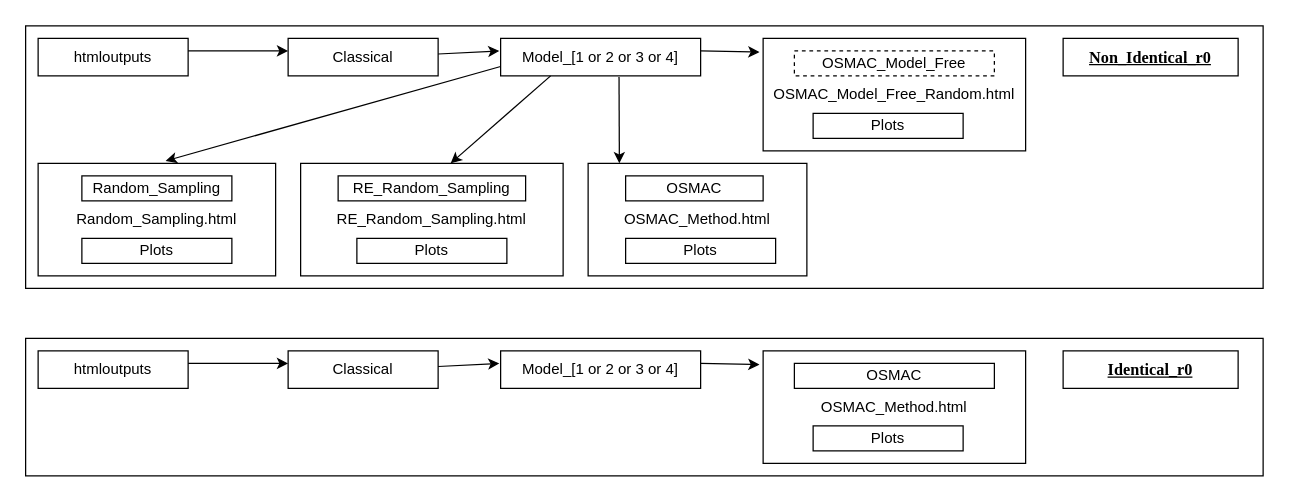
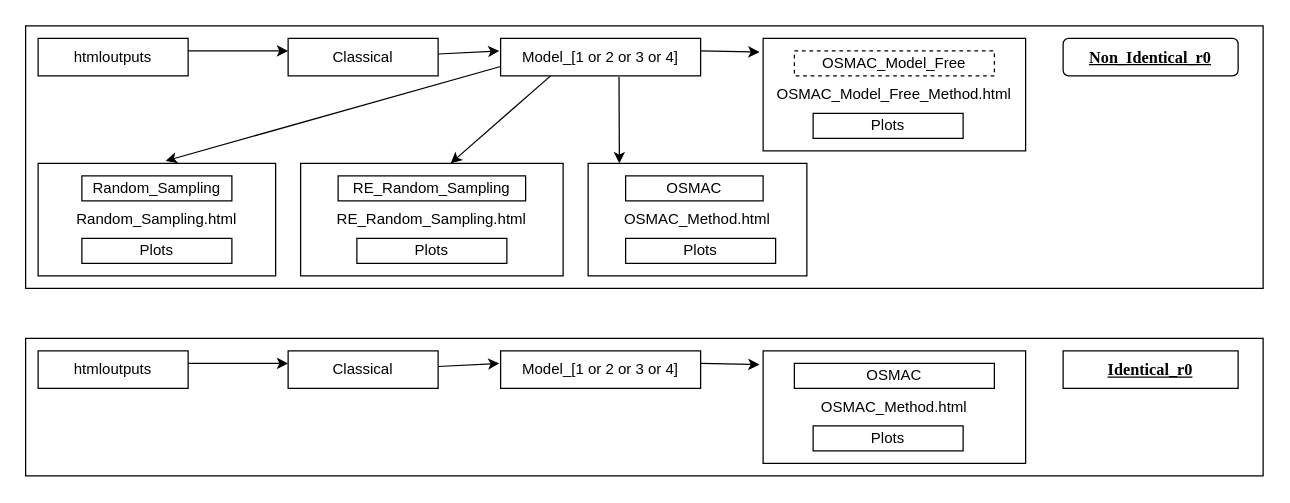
node "Non_Identical_r0": shape rectangle -> rounded rectangle
node "OSMAC_Model_Free_Random.html": label "OSMAC_Model_Free_Random.html" -> "OSMAC_Model_Free_Method.html"
